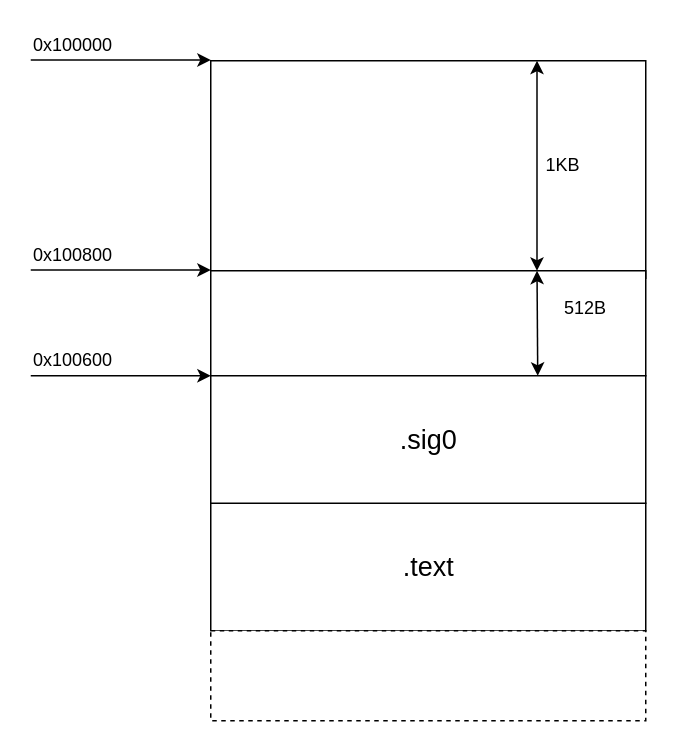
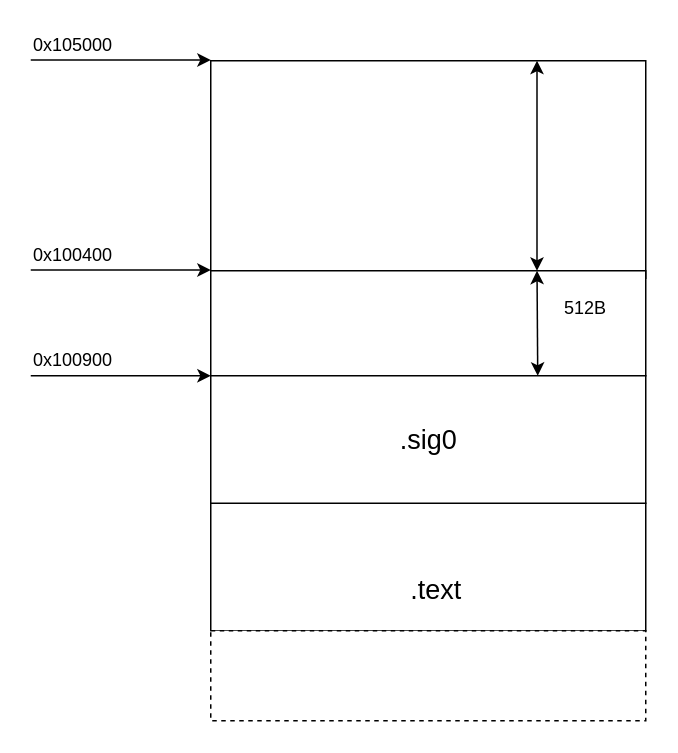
node "0x100000": label "0x100000" -> "0x105000"
node "1KB": removed
node "0x100800": label "0x100800" -> "0x100400"
node "0x100600": label "0x100600" -> "0x100900"
node ".text": moved (428, 567) -> (436, 590)
